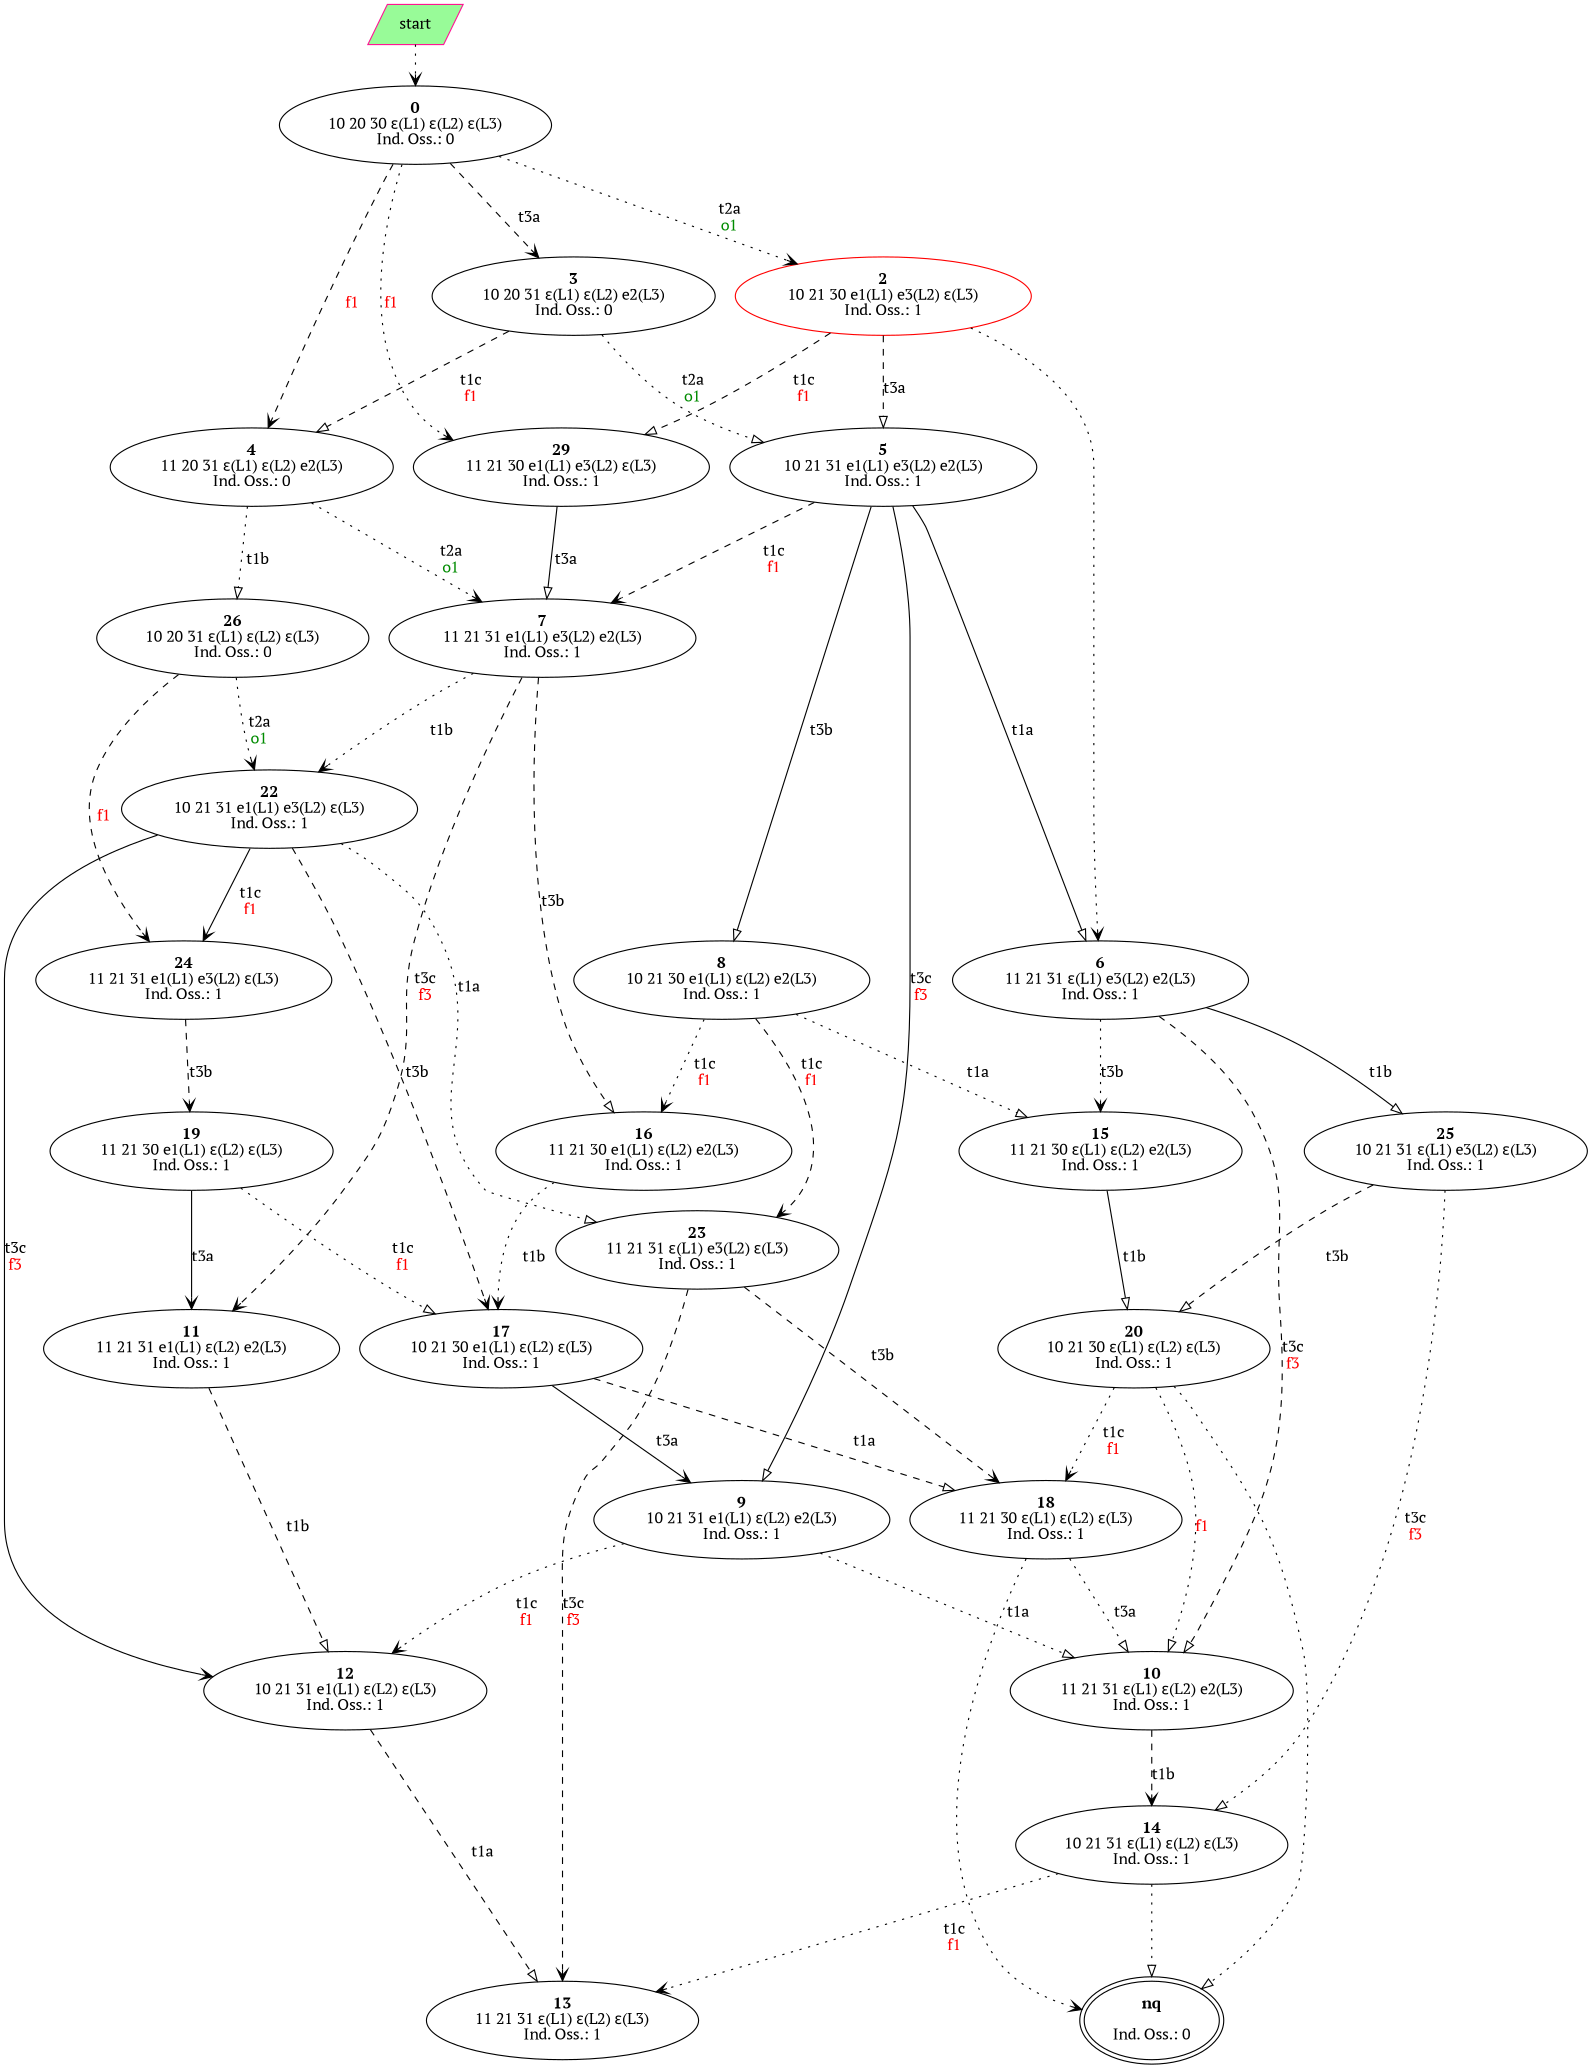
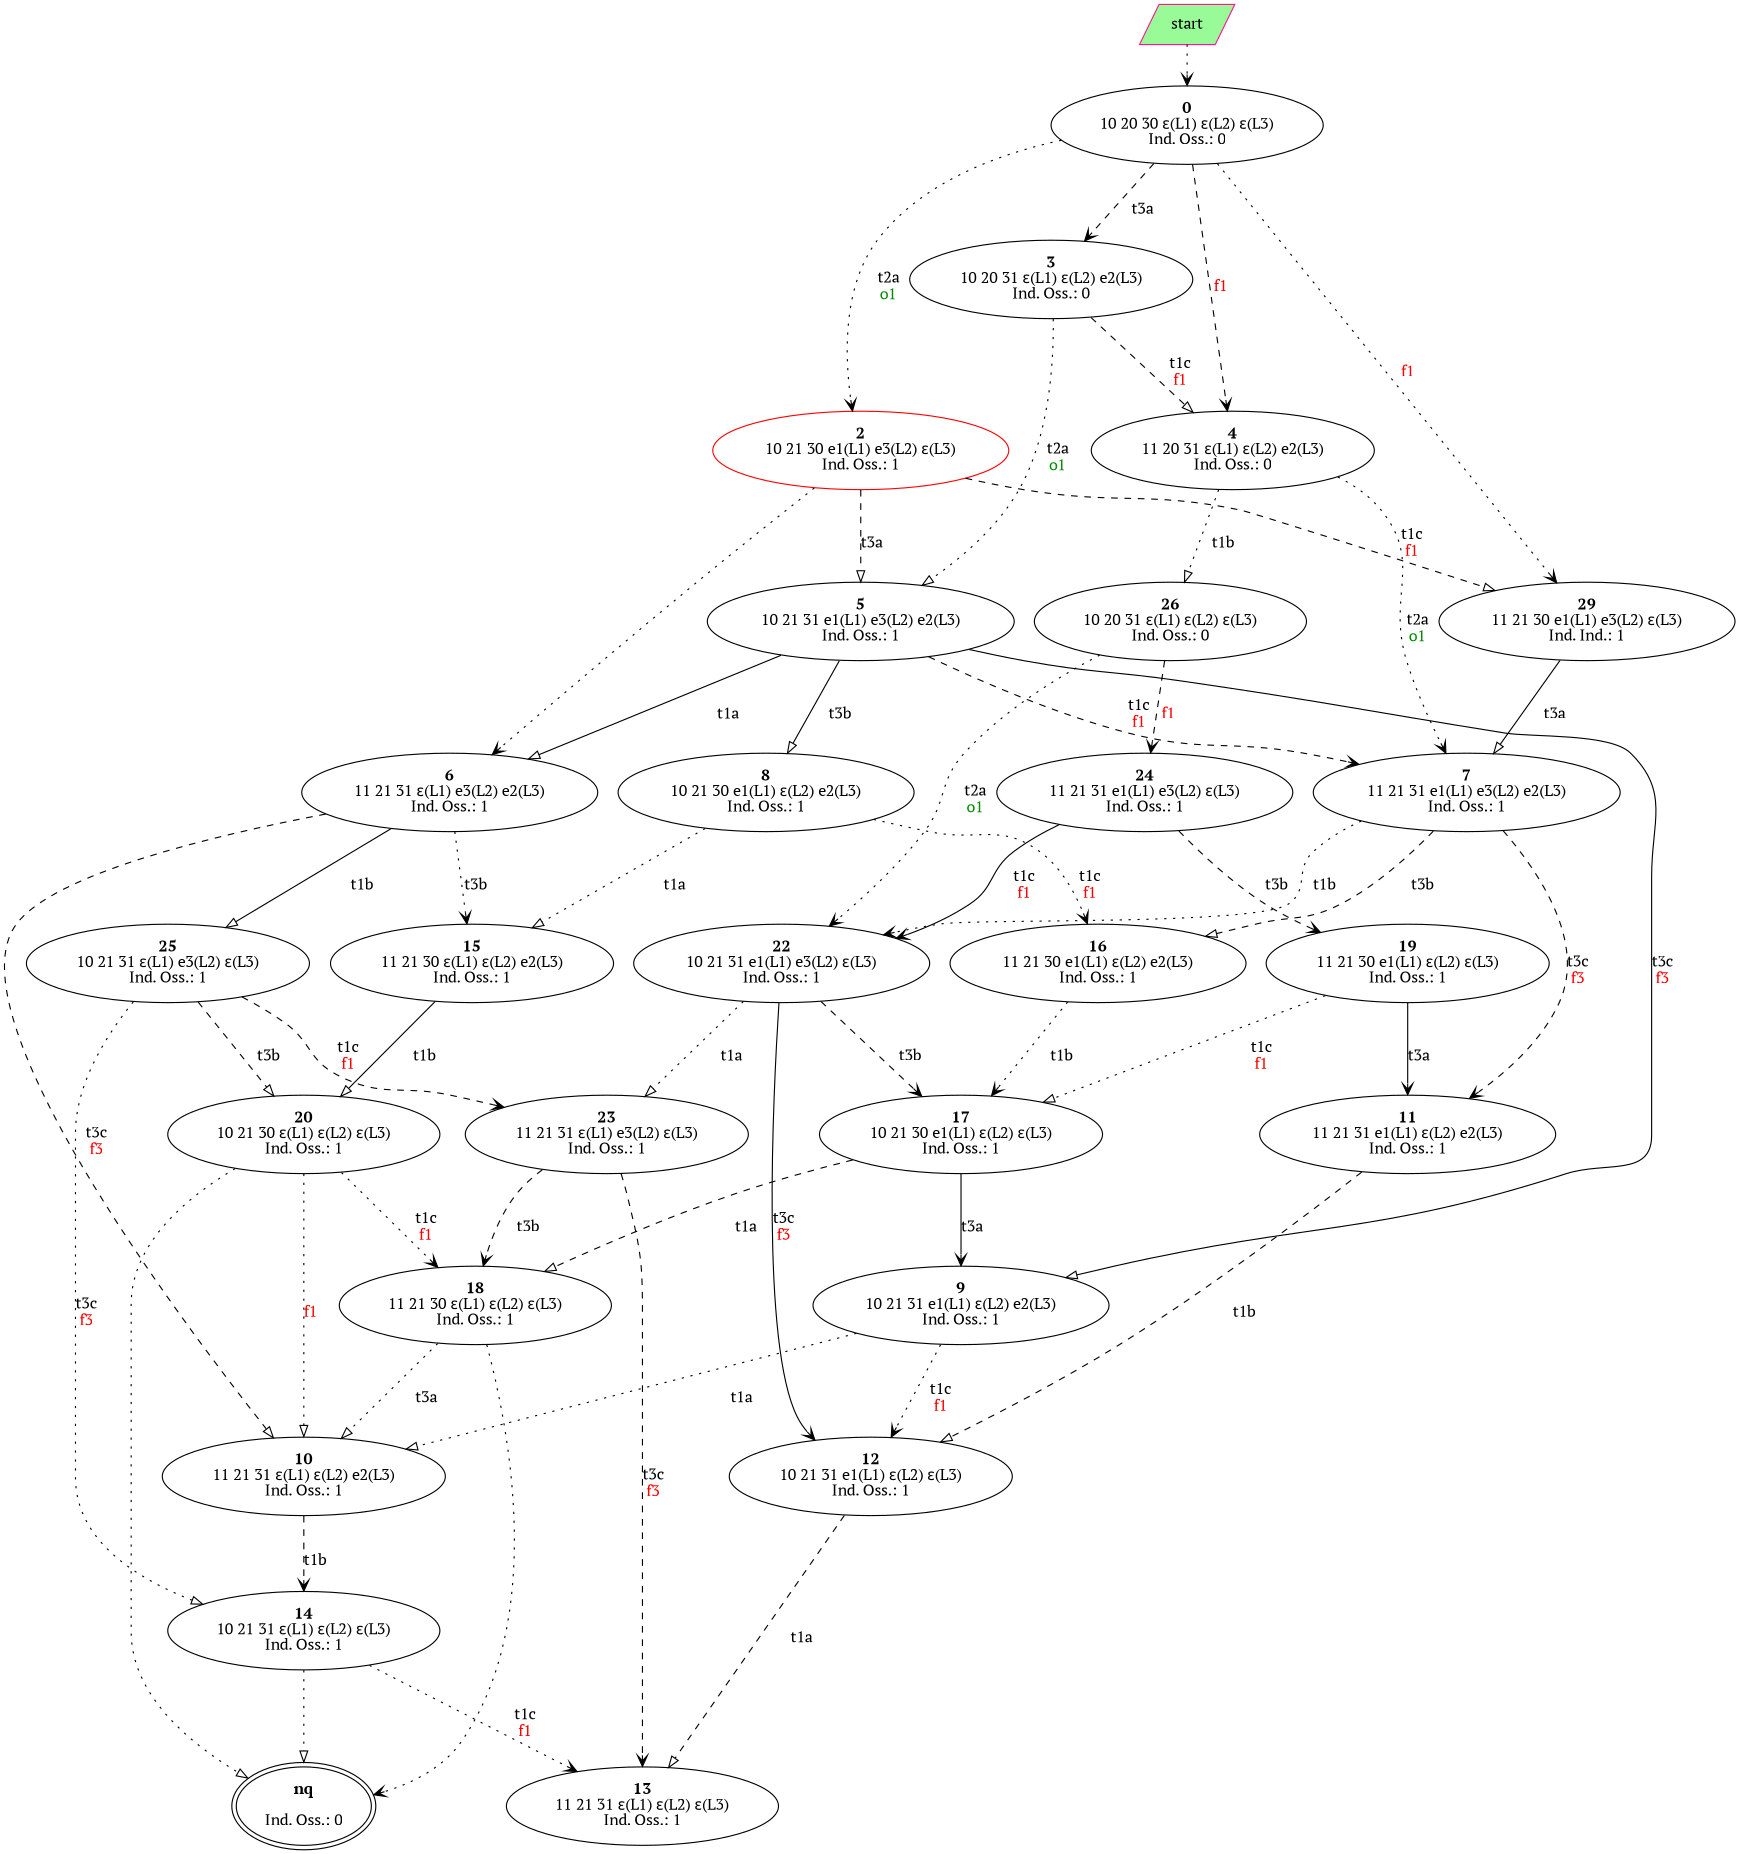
node "29": text "Ind. Oss.: 1" -> "Ind. Ind.: 1"
edge "22" -> "24": reversed
edge "8" -> "23": now "25" -> "23"
